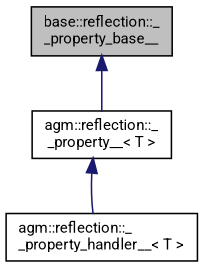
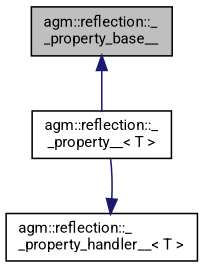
node "base::reflection::_ _property_base__": label "base::reflection::_ _property_base__" -> "agm::reflection::_ _property_base__"
edge "agm::reflection::_ _property_handler__< T >" -> "agm::reflection::_ _property__< T >": reversed
